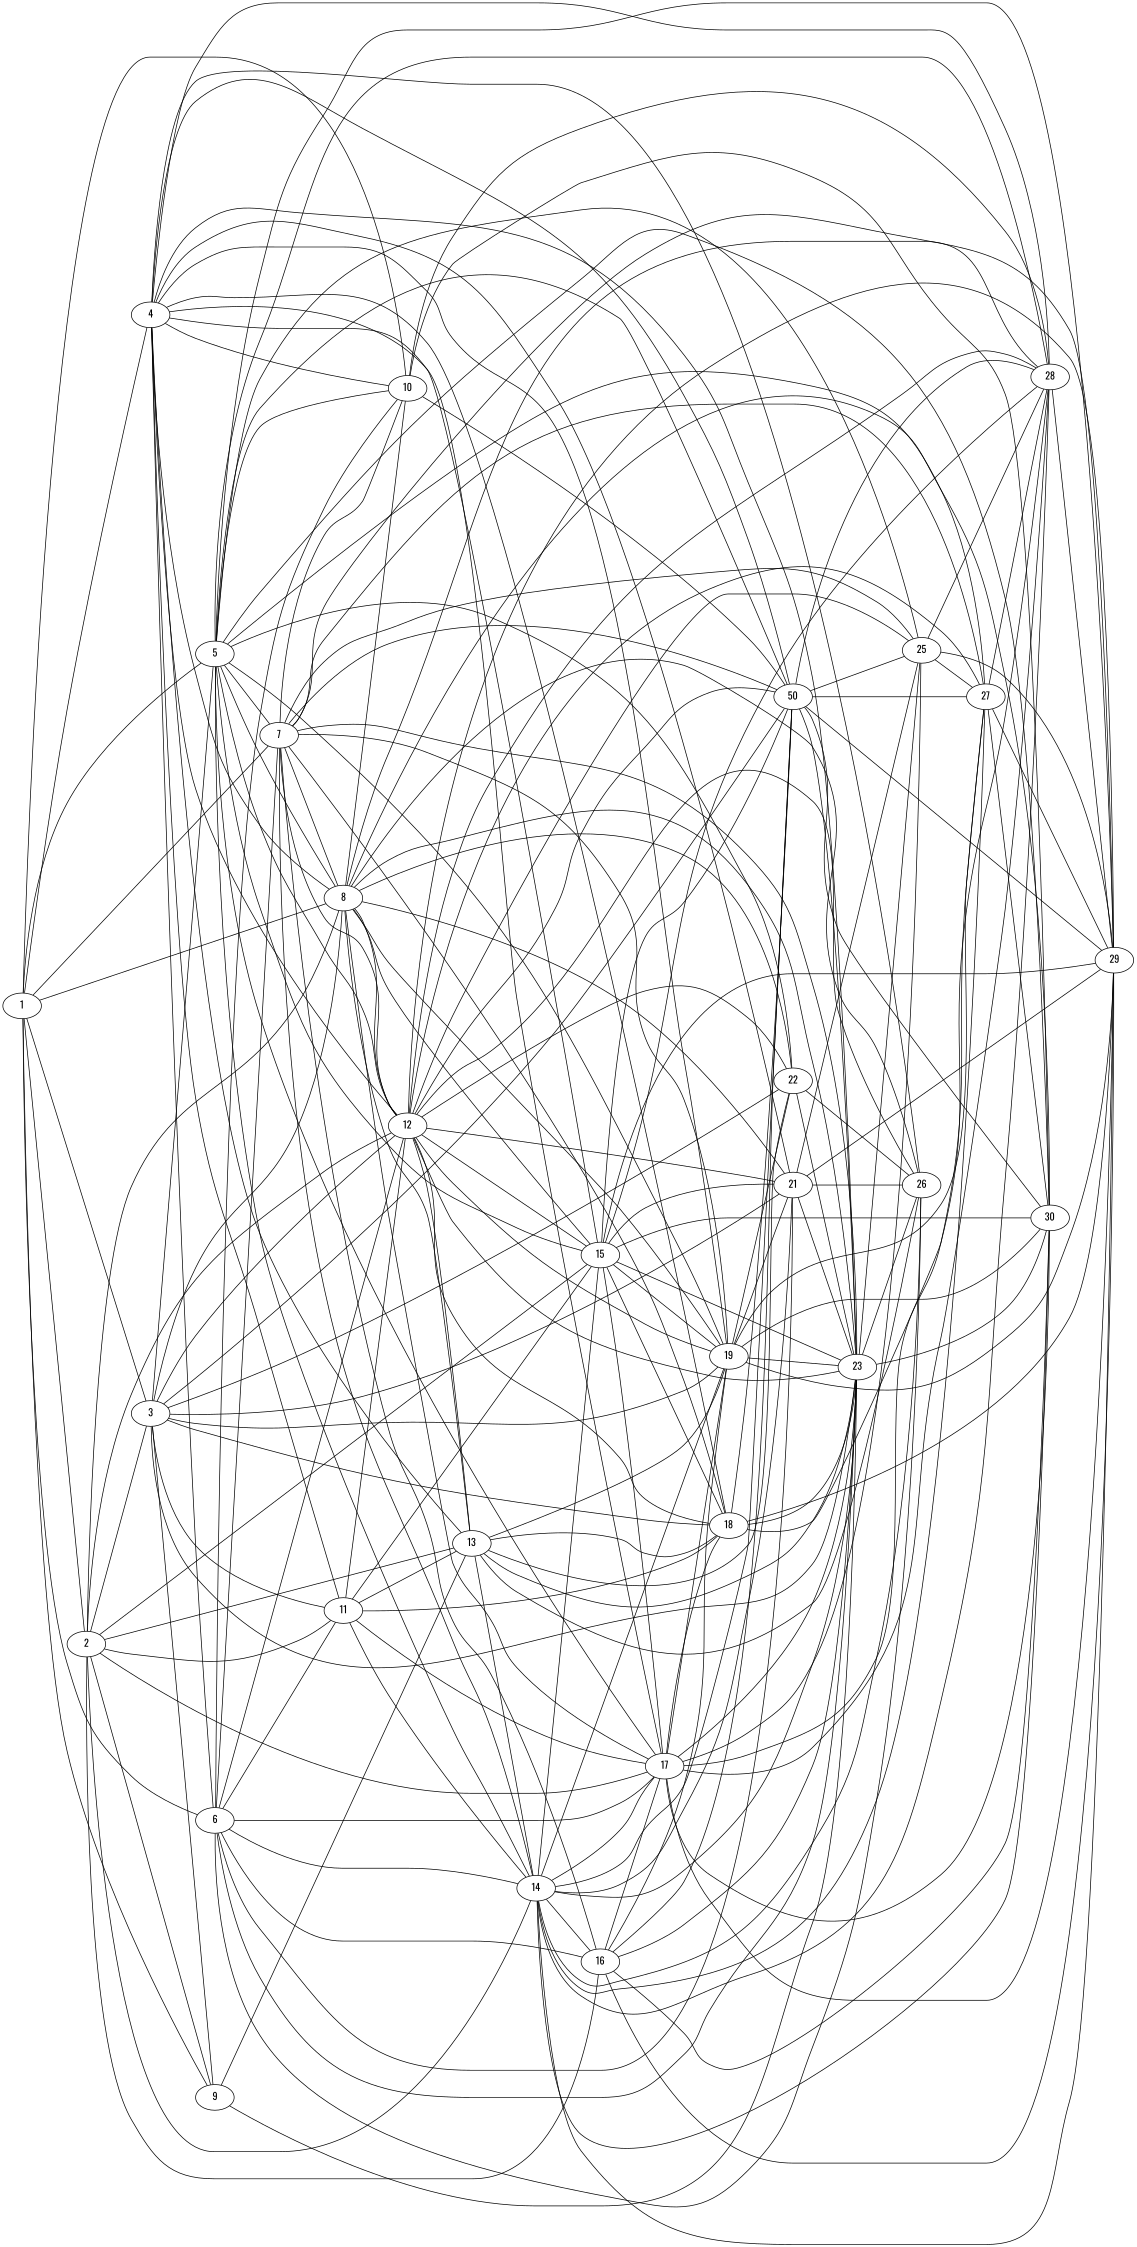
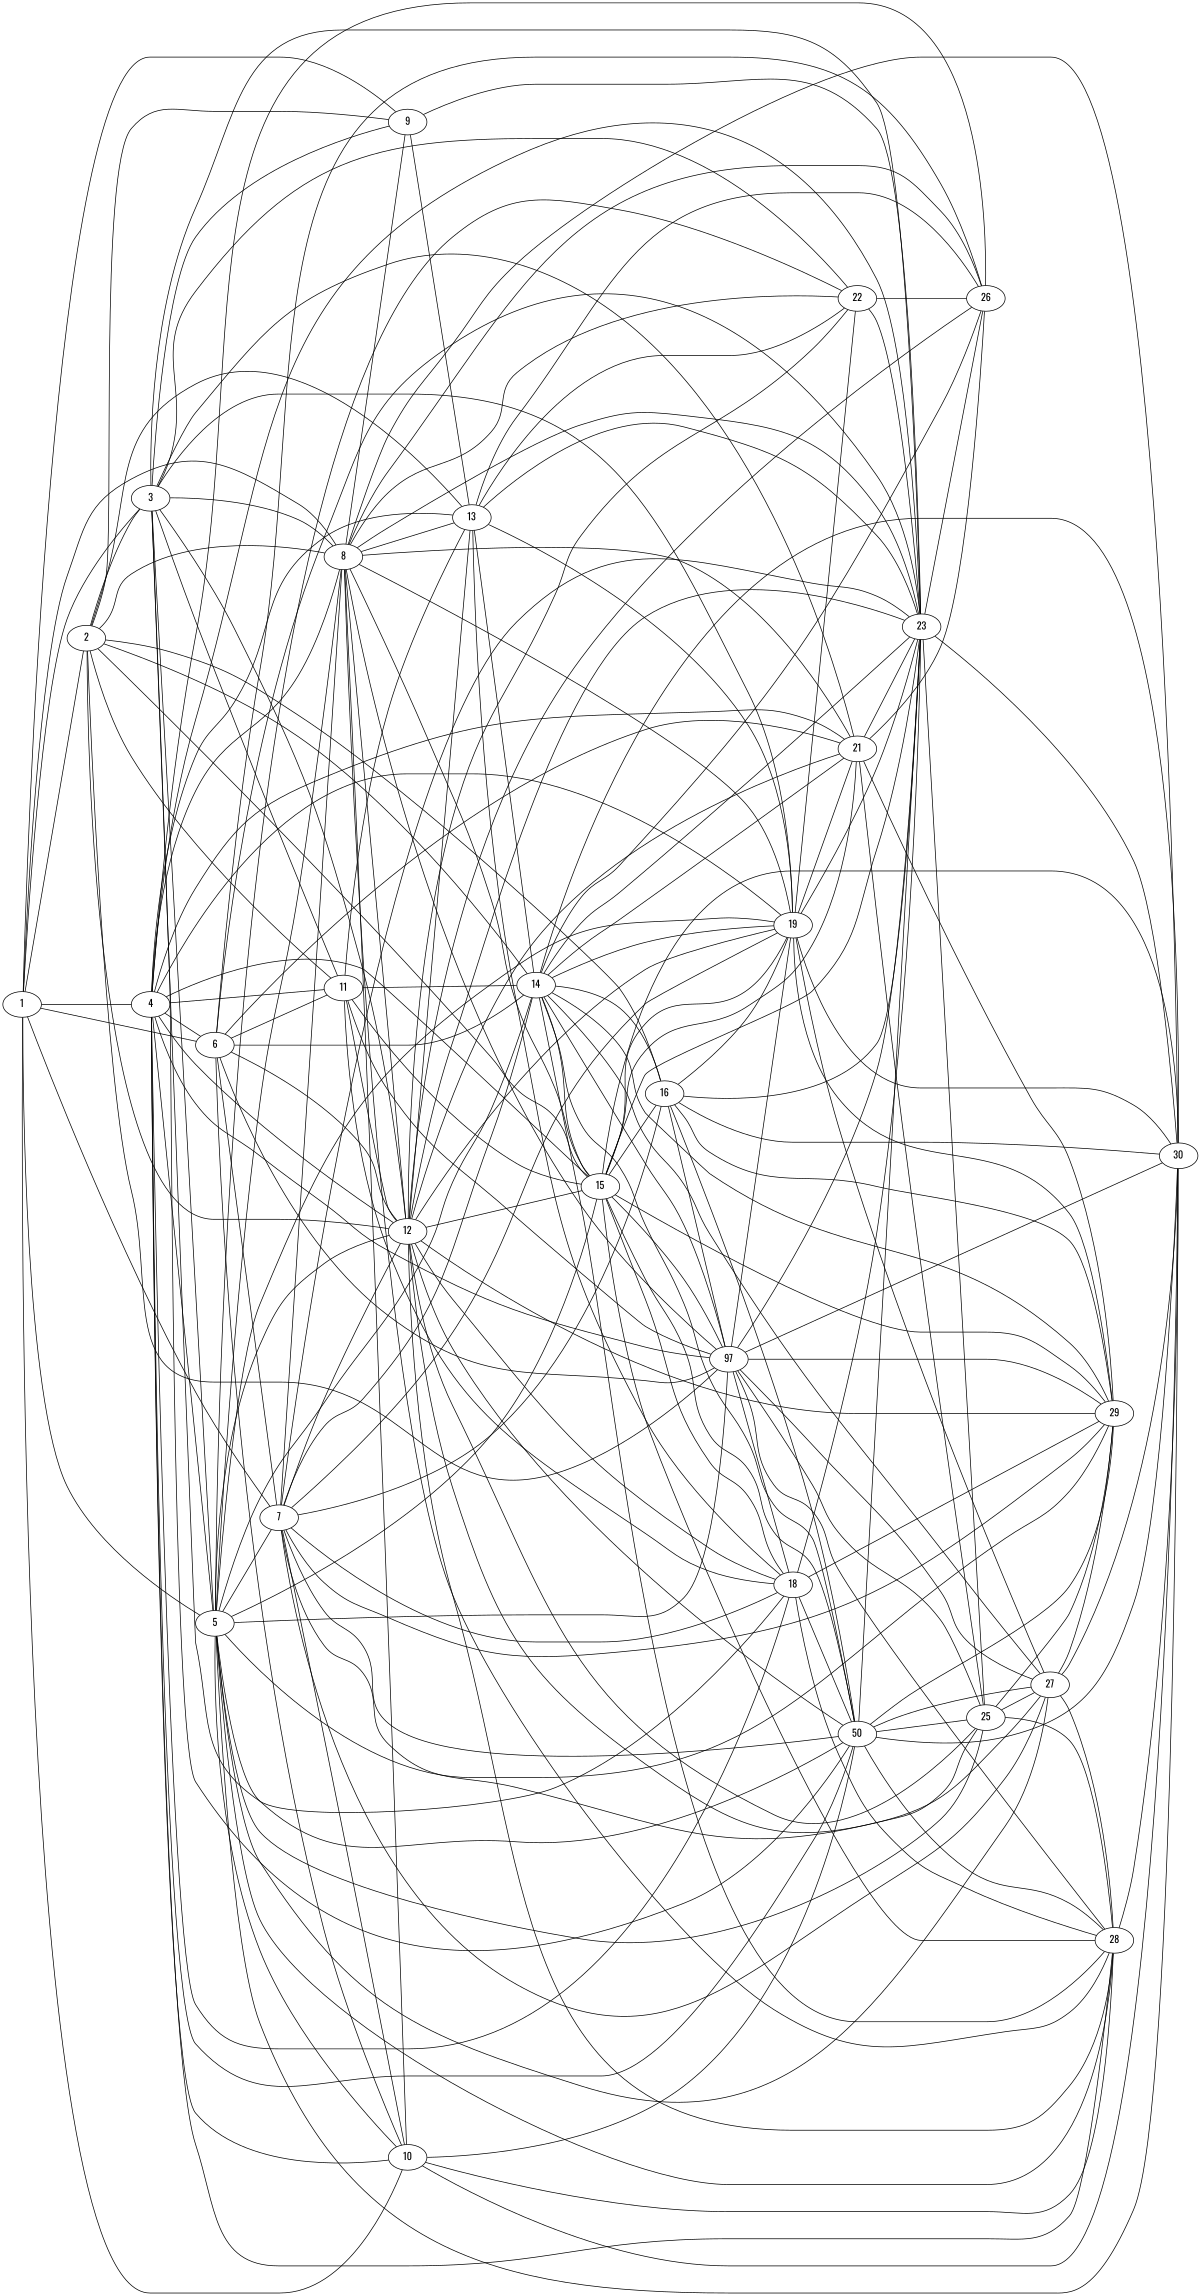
edge "9" -- "8": added
edge "28" -- "29": now "28" -- "30"
edge "4" -- "5": added
node "17": label "17" -> "97"
edge "6" -- "16": now "15" -- "16"
